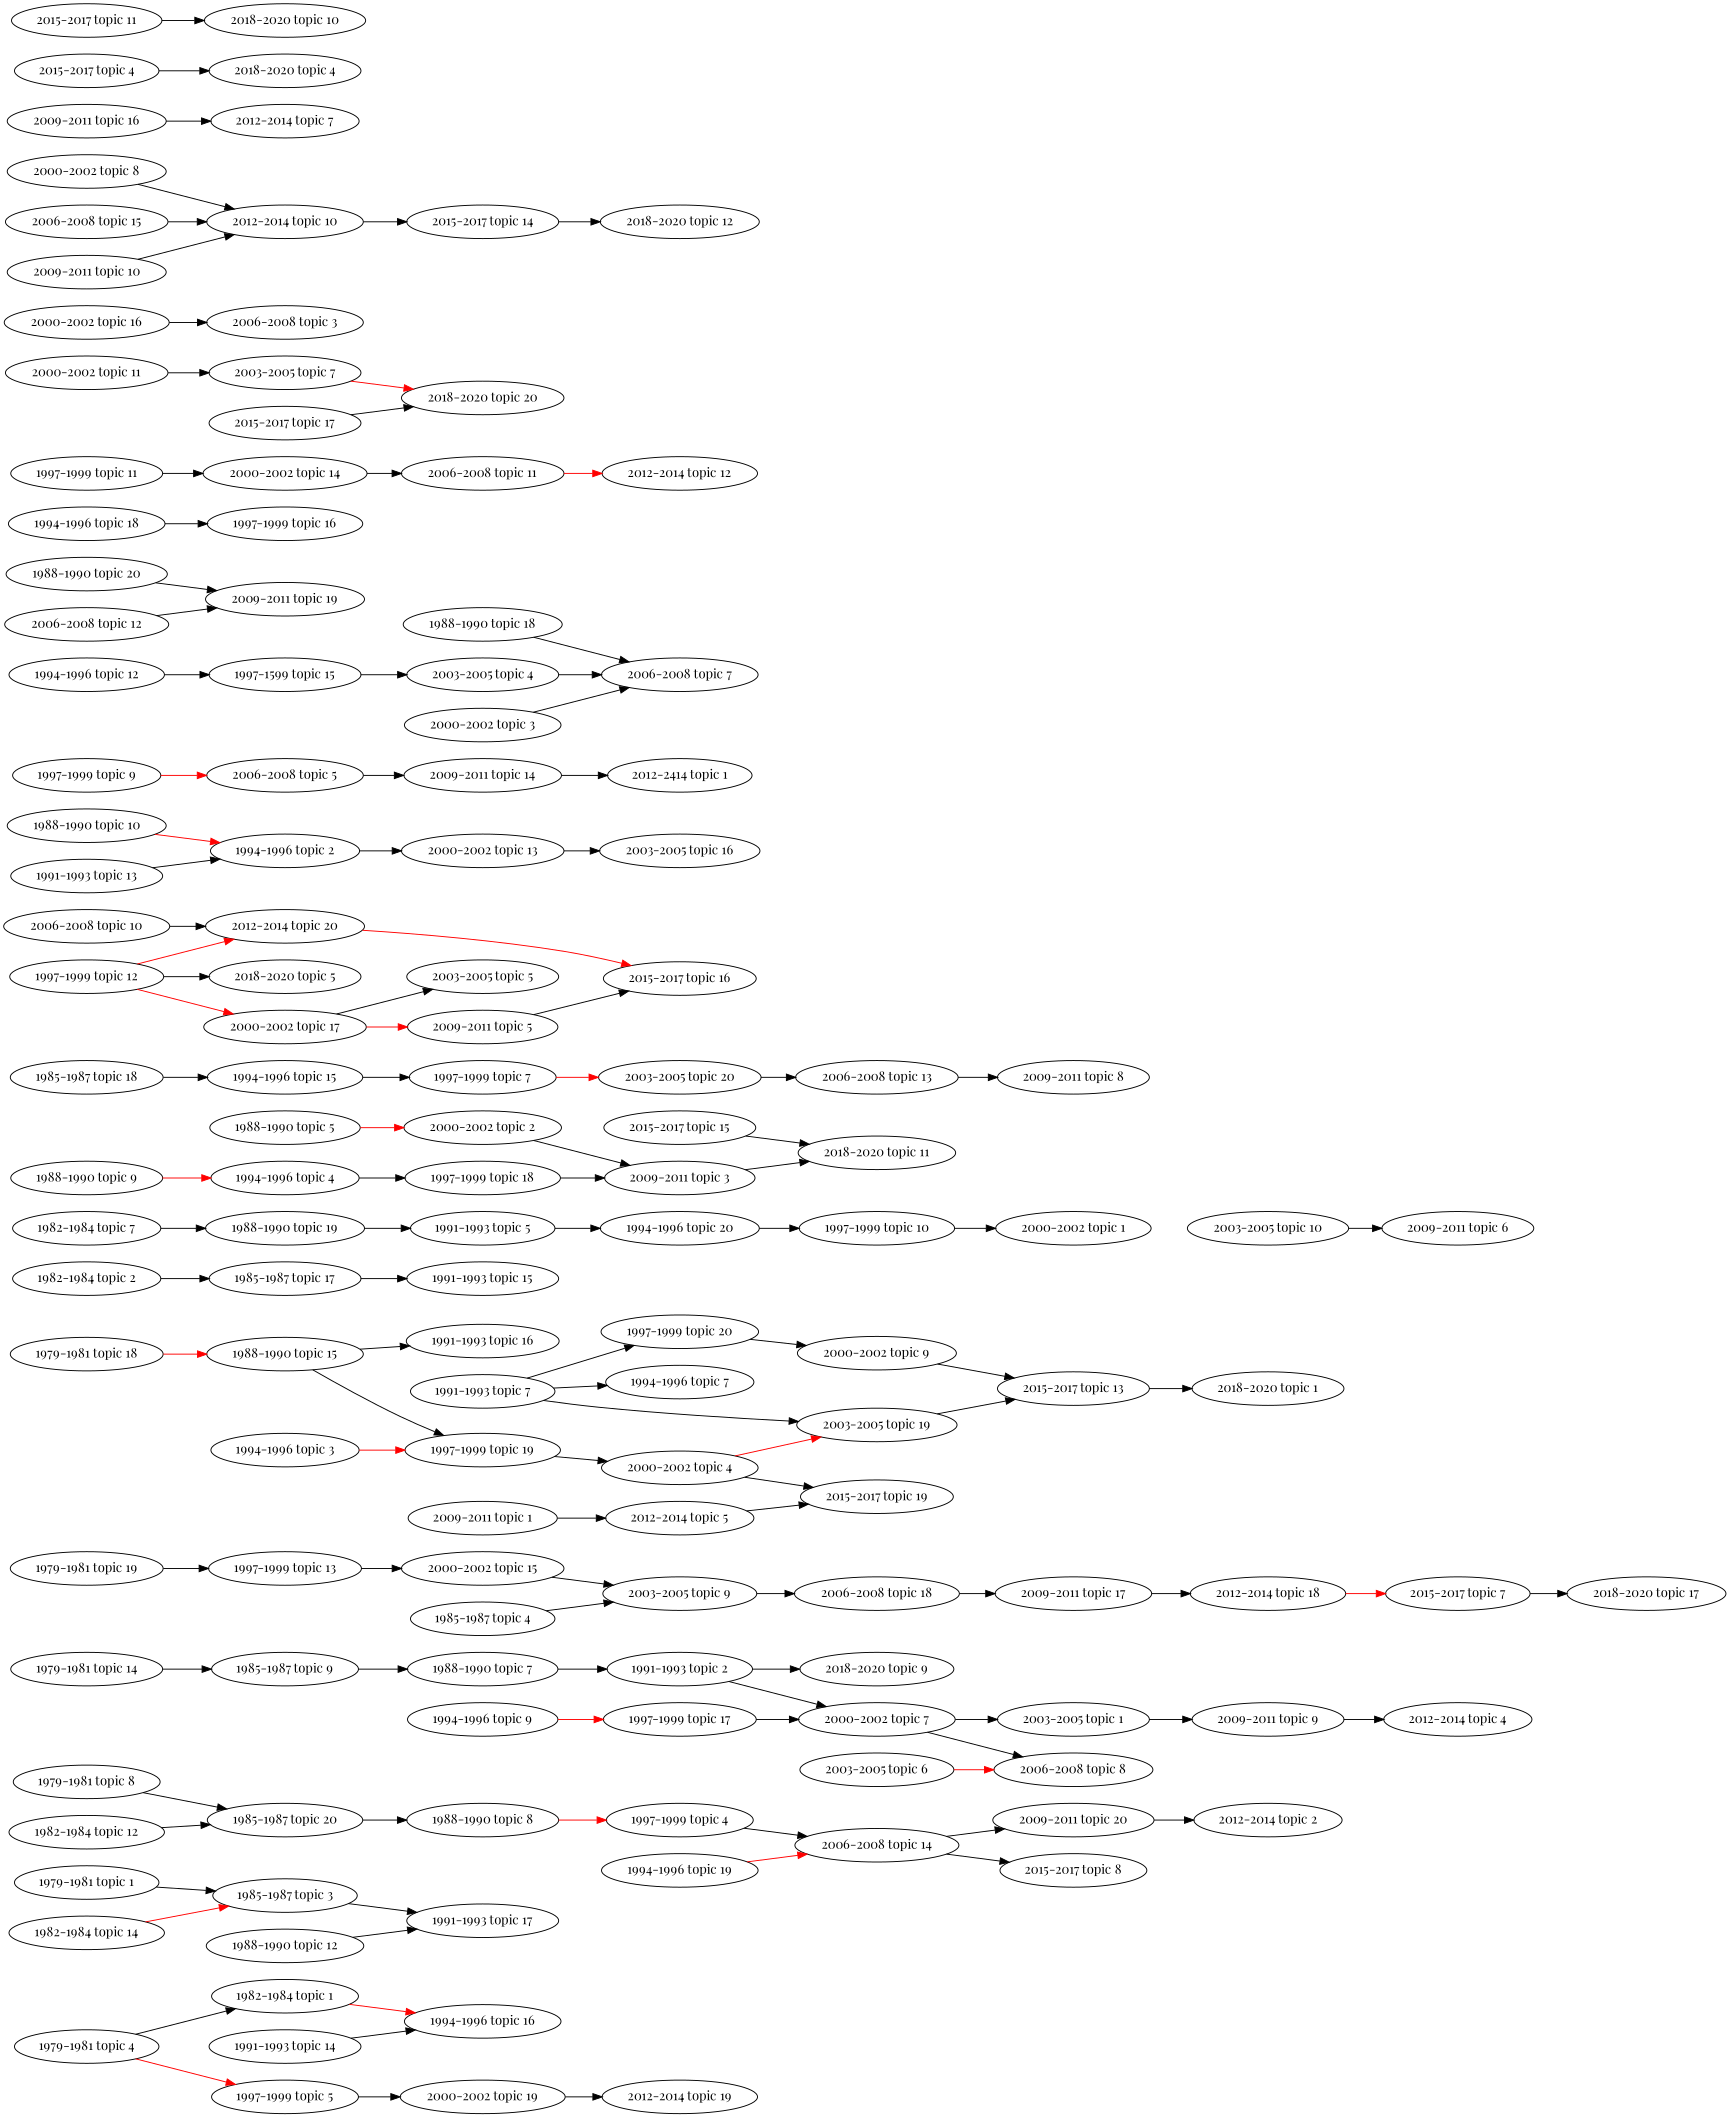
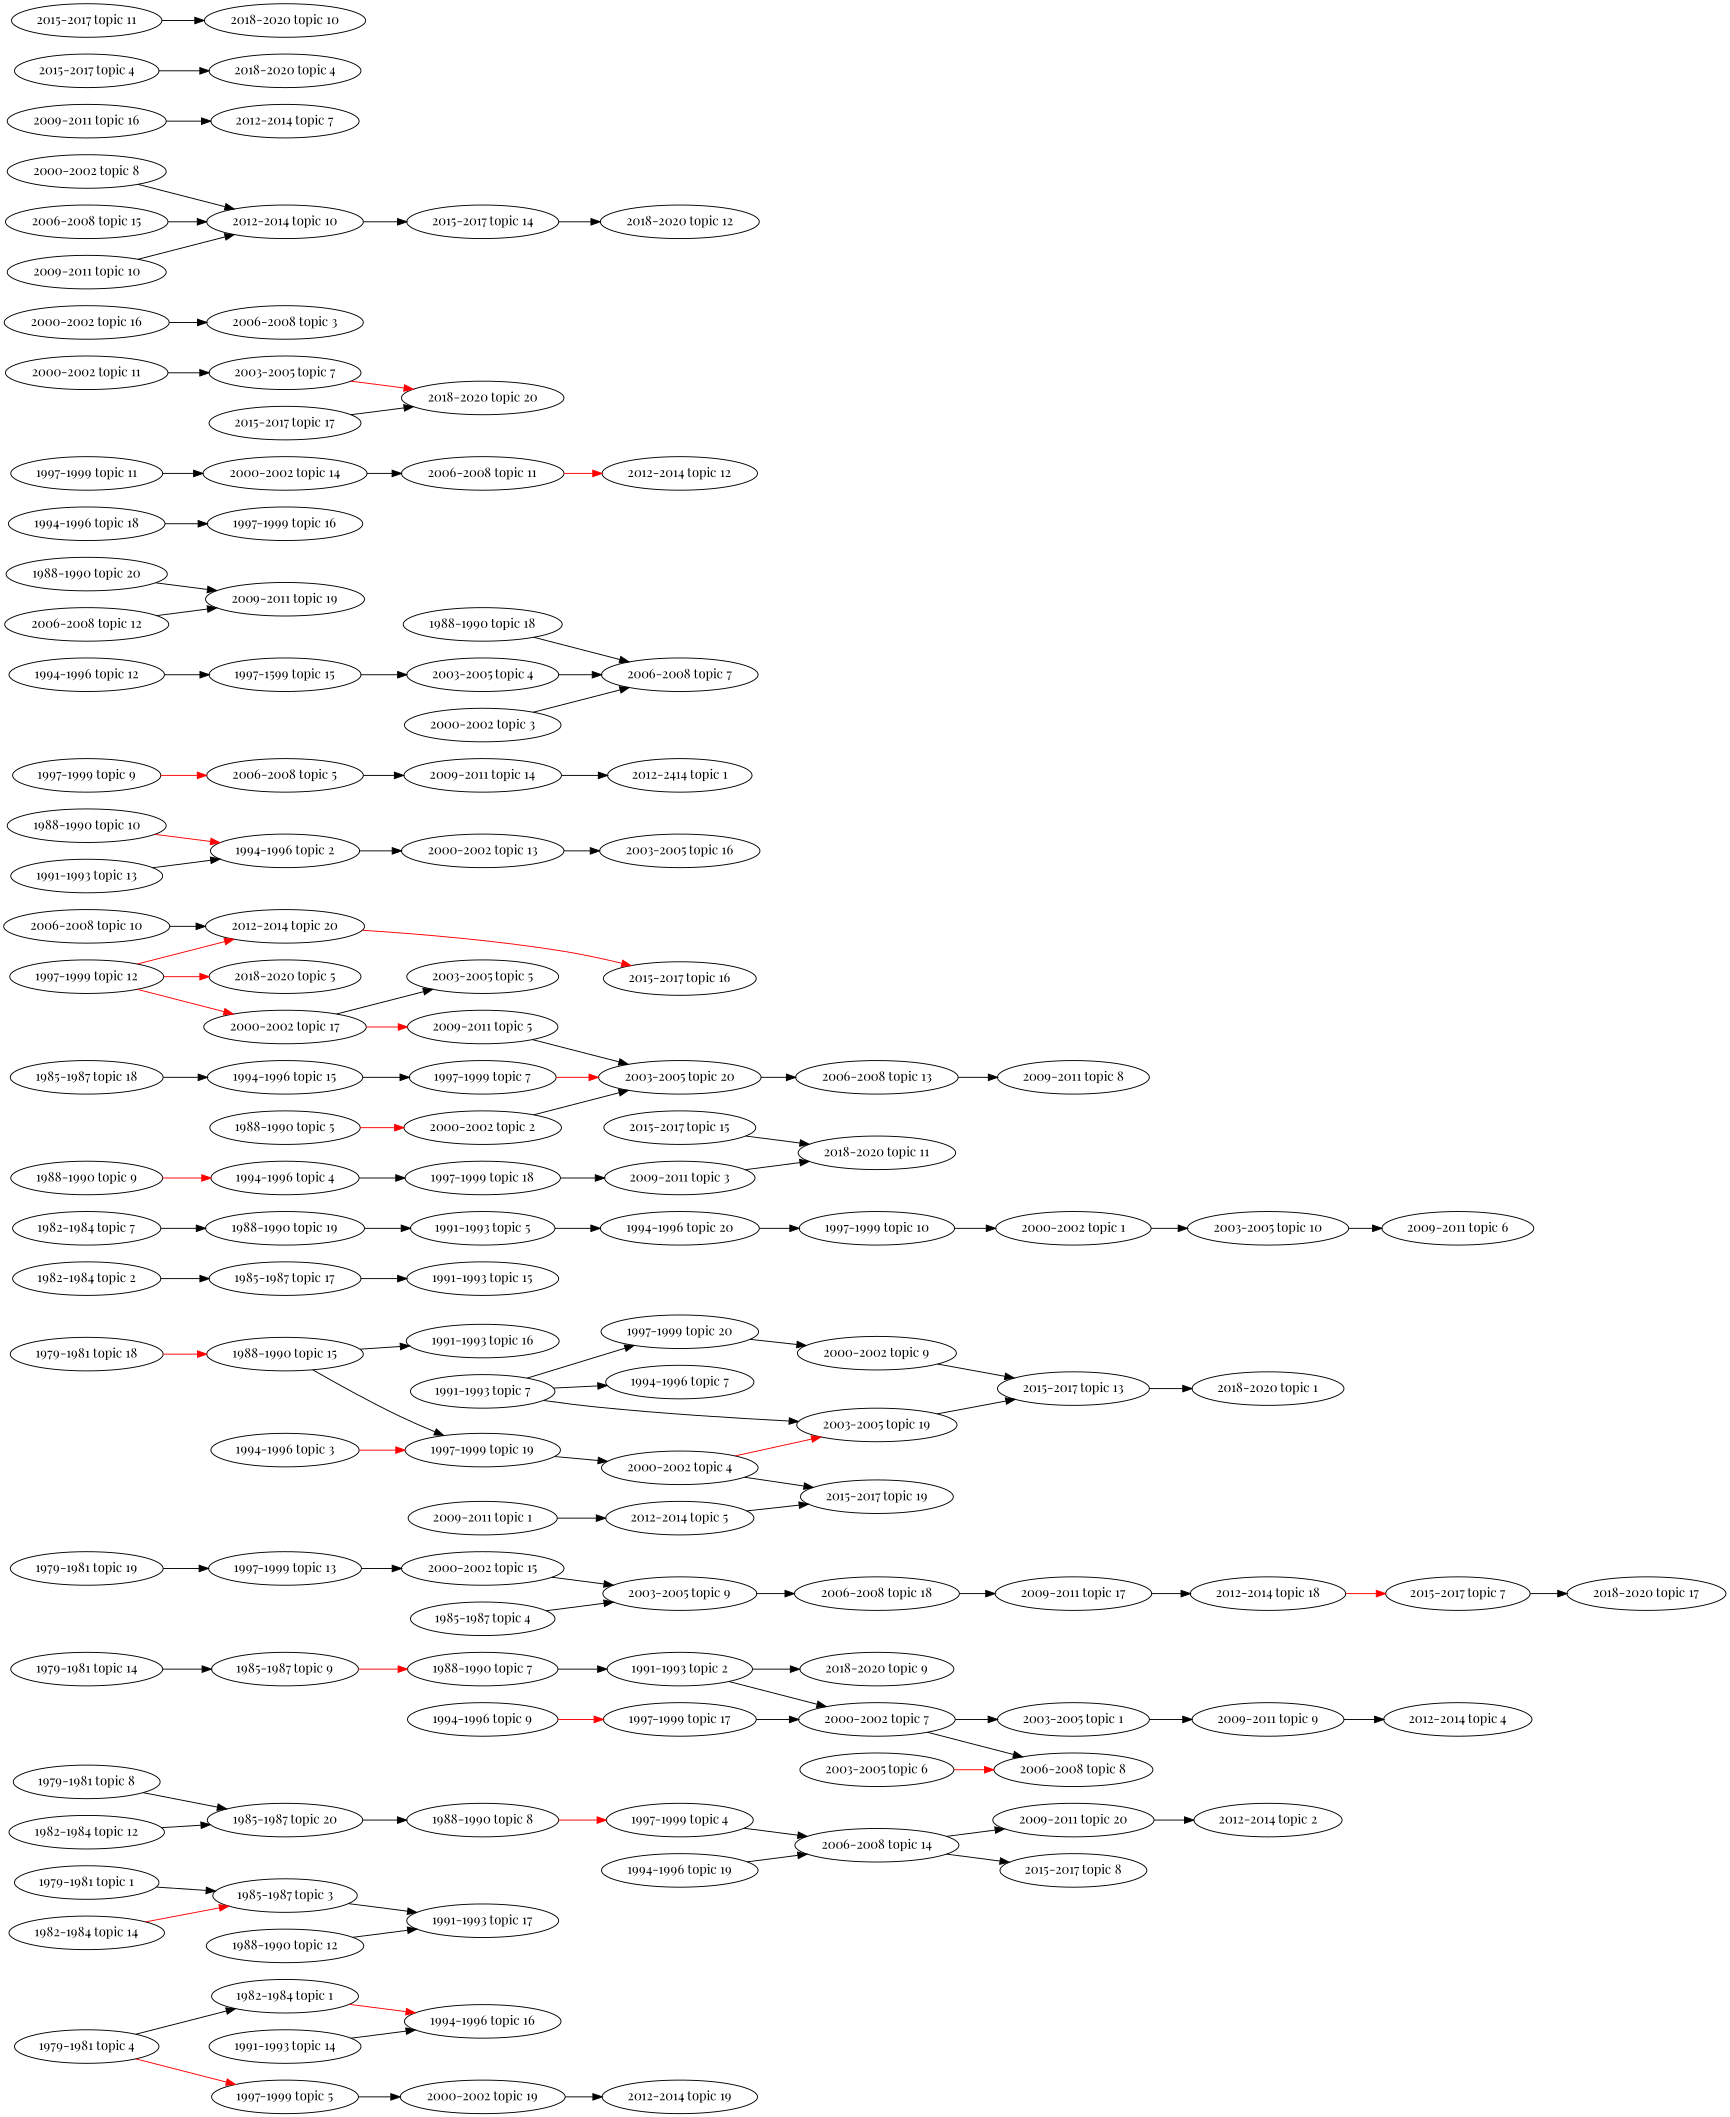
edge "1997-1999 topic 12" -> "2018-2020 topic 5": color black -> red
edge "2009-2011 topic 5" -> "2015-2017 topic 16": now "2009-2011 topic 5" -> "2003-2005 topic 20"
edge "2000-2002 topic 2" -> "2009-2011 topic 3": now "2000-2002 topic 2" -> "2003-2005 topic 20"
edge "2000-2002 topic 1" -> "2003-2005 topic 10": added
edge "1985-1987 topic 9" -> "1988-1990 topic 7": color black -> red
edge "1994-1996 topic 19" -> "2006-2008 topic 14": color red -> black
